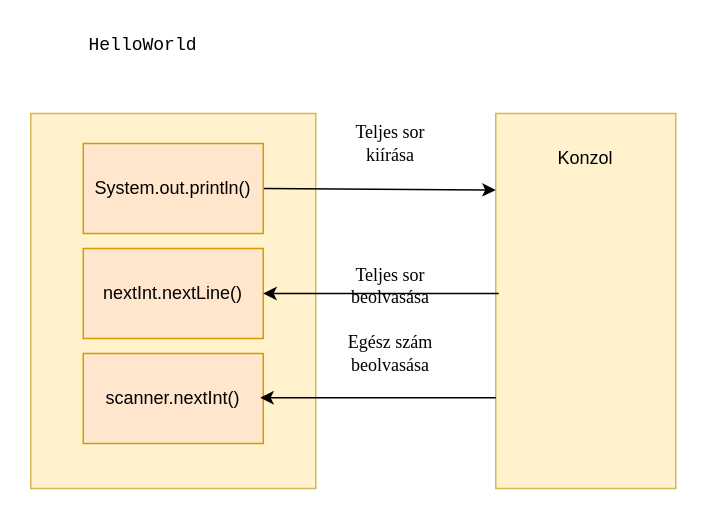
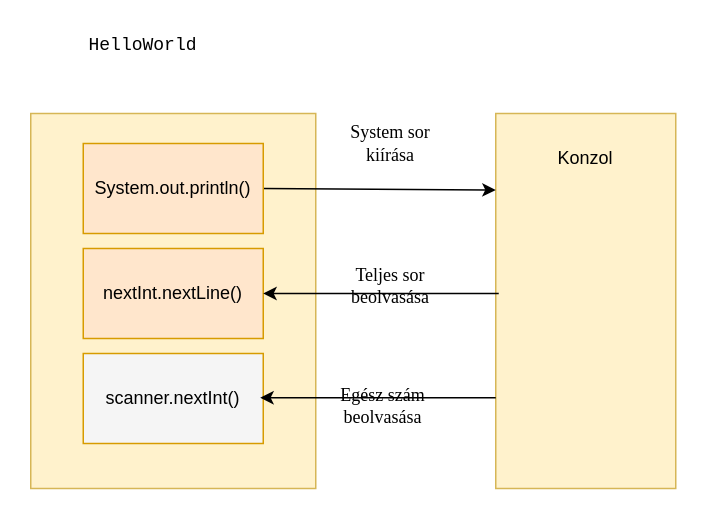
node "Teljes sor kiírása": label "Teljes sor kiírása" -> "System sor kiírása"
node "Egész szám beolvasása": moved (391, 353) -> (383, 406)
node "scanner.nextInt()": fillcolor #ffe6cc -> #f5f5f5
